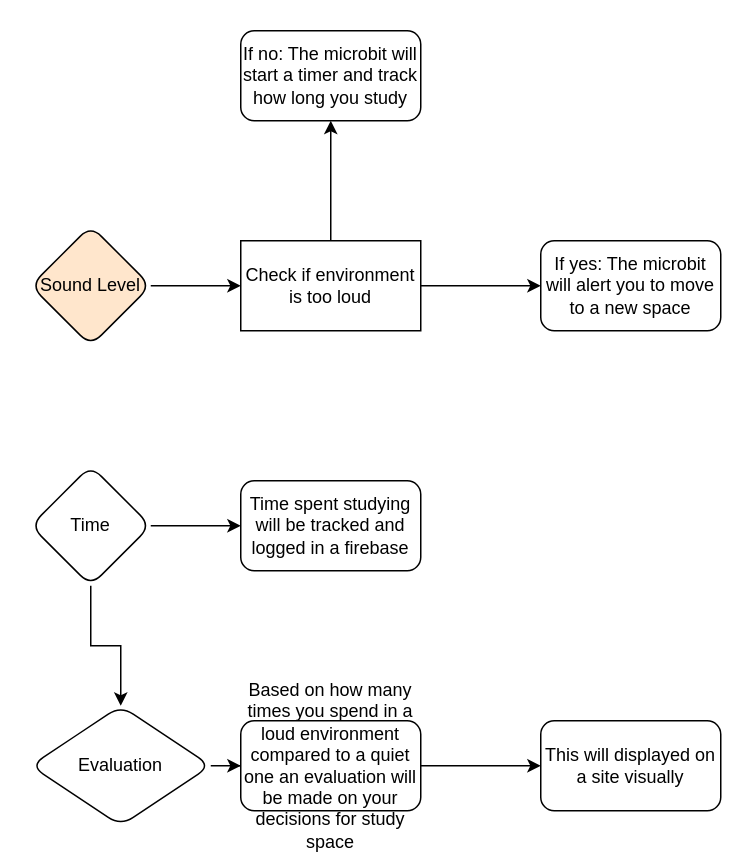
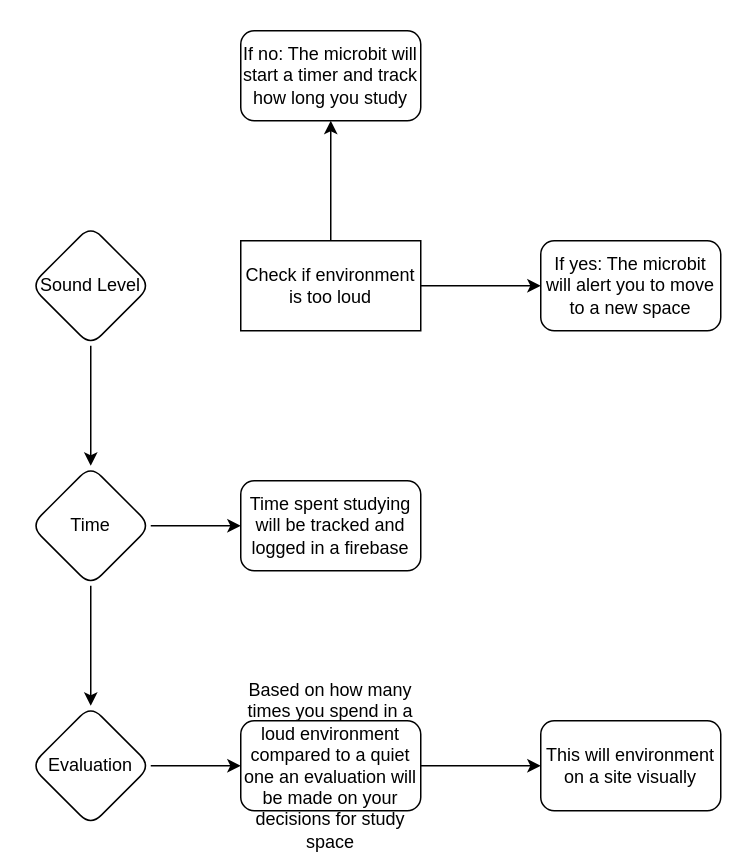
node "Sound Level": fillcolor #ffe6cc -> #ffffff
edge "Sound Level" -> "Check if environment is too loud": removed
edge "Sound Level" -> "Time": added
node "Evaluation": size 180x120 -> 120x120
node "This will displayed on a site visually": label "This will displayed on a site visually" -> "This will environment on a site visually"
